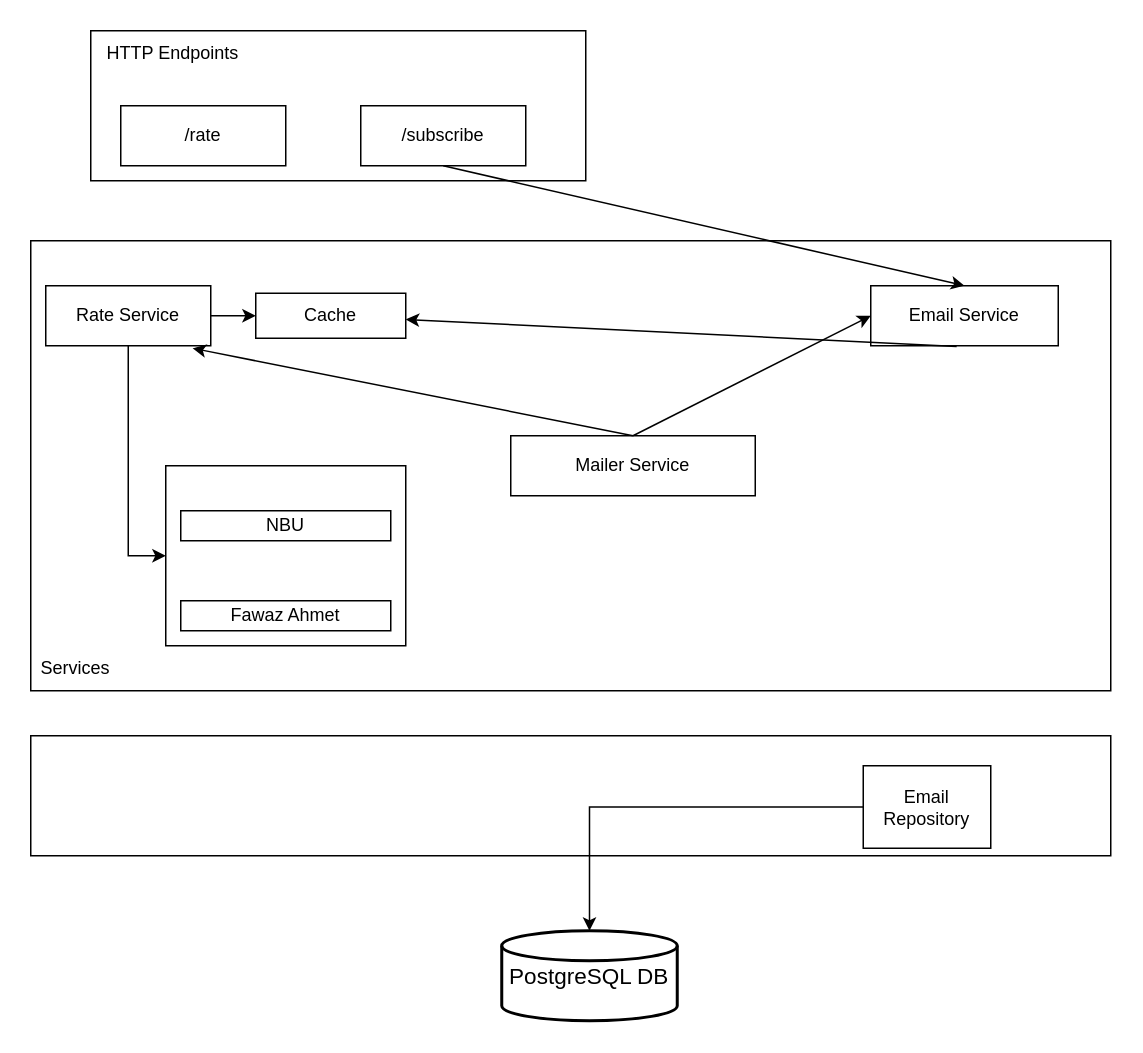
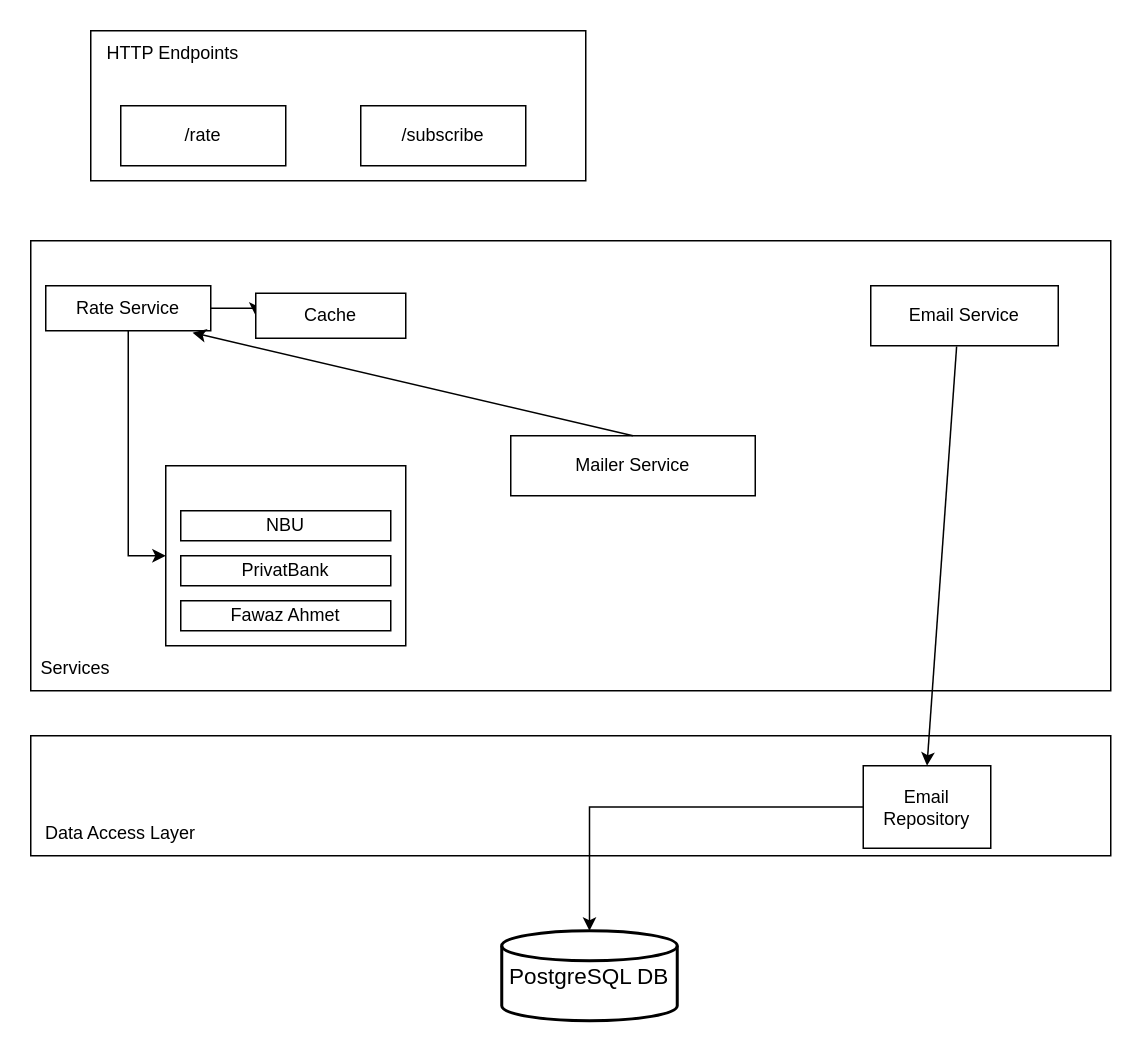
edge "/subscribe" -> "Email Service": removed
node "Rate Service": size 165x60 -> 165x45
edge "Email Service" -> "Cache": now "Email Service" -> "Email Repository"
edge "Mailer Service" -> "Email Service": removed
node "PrivatBank": added
node "Data Access Layer": added
